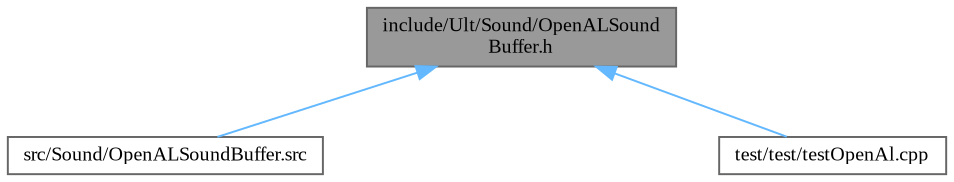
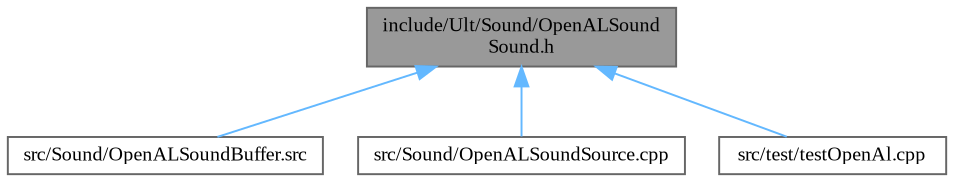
node "include/Ult/Sound/OpenALSound Buffer.h": label "include/Ult/Sound/OpenALSound Buffer.h" -> "include/Ult/Sound/OpenALSound Sound.h"
node "src/Sound/OpenALSoundSource.cpp": added
node "test/test/testOpenAl.cpp": label "test/test/testOpenAl.cpp" -> "src/test/testOpenAl.cpp"
